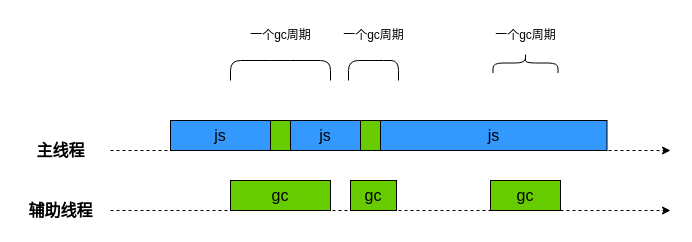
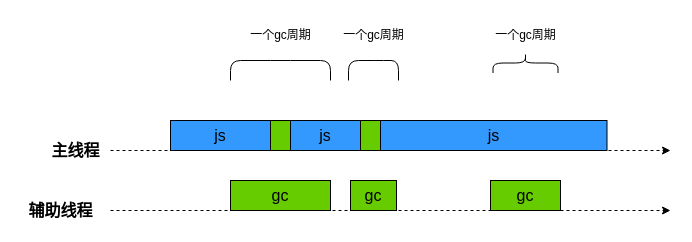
node "主线程": moved (61, 151) -> (76, 151)
